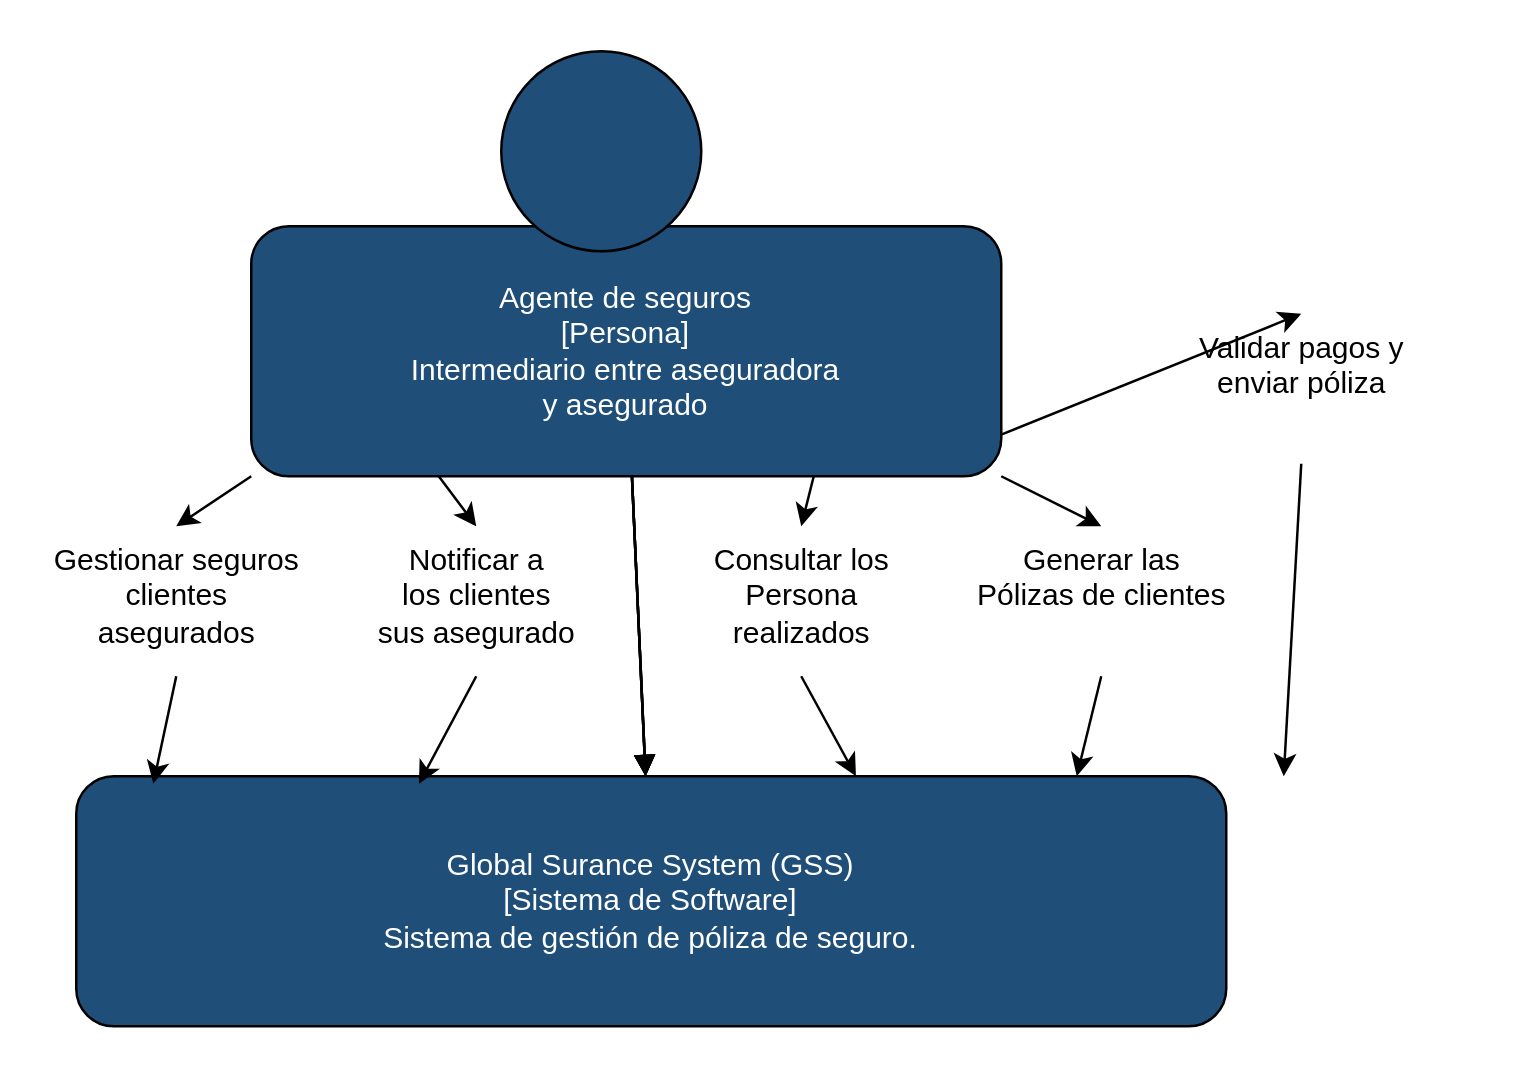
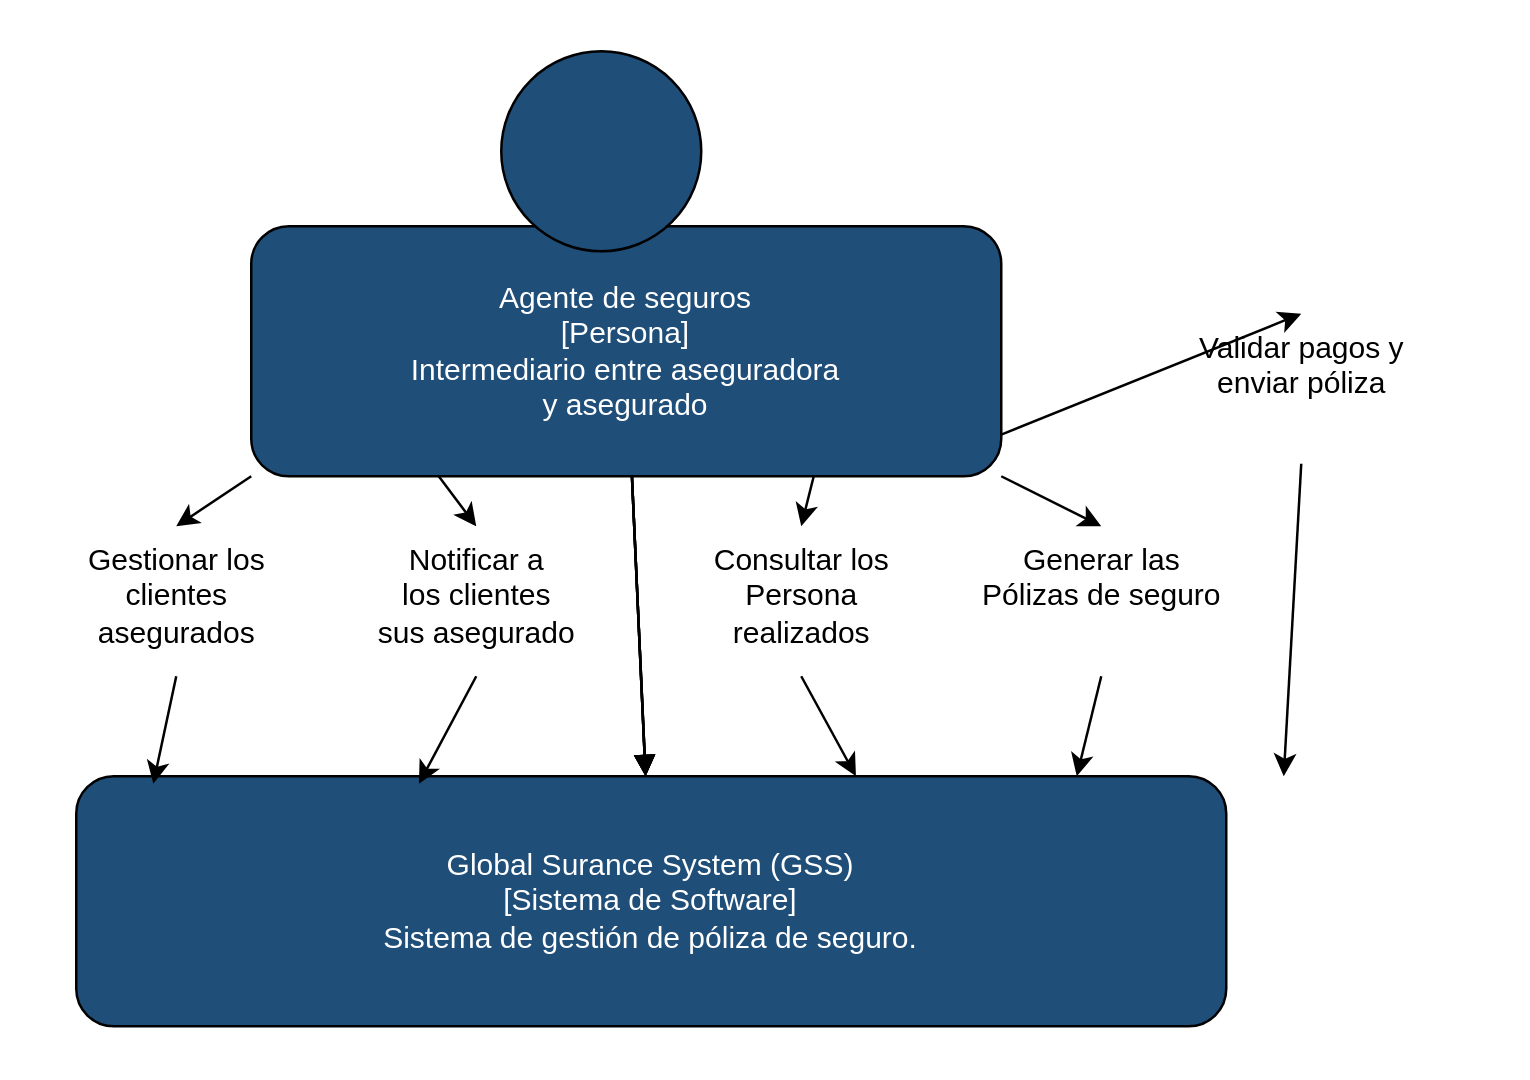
node "Generar las Pólizas de clientes": label "Generar las Pólizas de clientes" -> "Generar las Pólizas de seguro"
node "Gestionar seguros clientes asegurados": label "Gestionar seguros clientes asegurados" -> "Gestionar los clientes asegurados"
